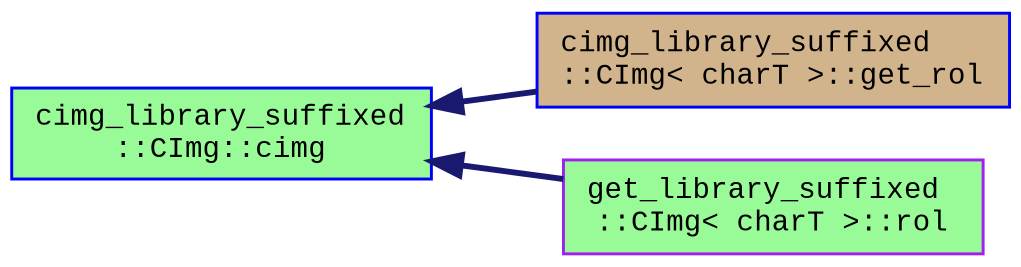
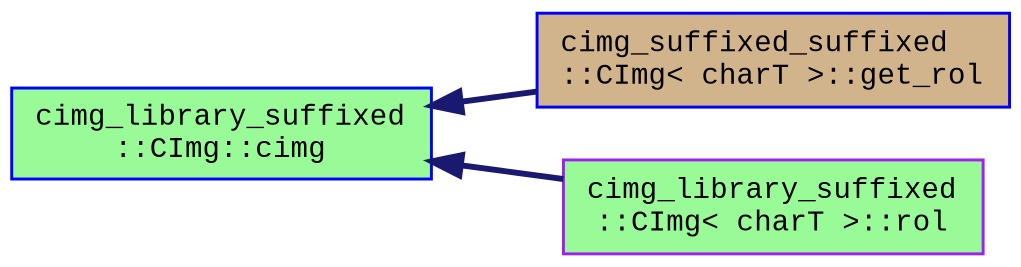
node "cimg_library_suffixed ::CImg< charT >::get_rol": label "cimg_library_suffixed ::CImg< charT >::get_rol" -> "cimg_suffixed_suffixed ::CImg< charT >::get_rol"
node "get_library_suffixed ::CImg< charT >::rol": label "get_library_suffixed ::CImg< charT >::rol" -> "cimg_library_suffixed ::CImg< charT >::rol"
